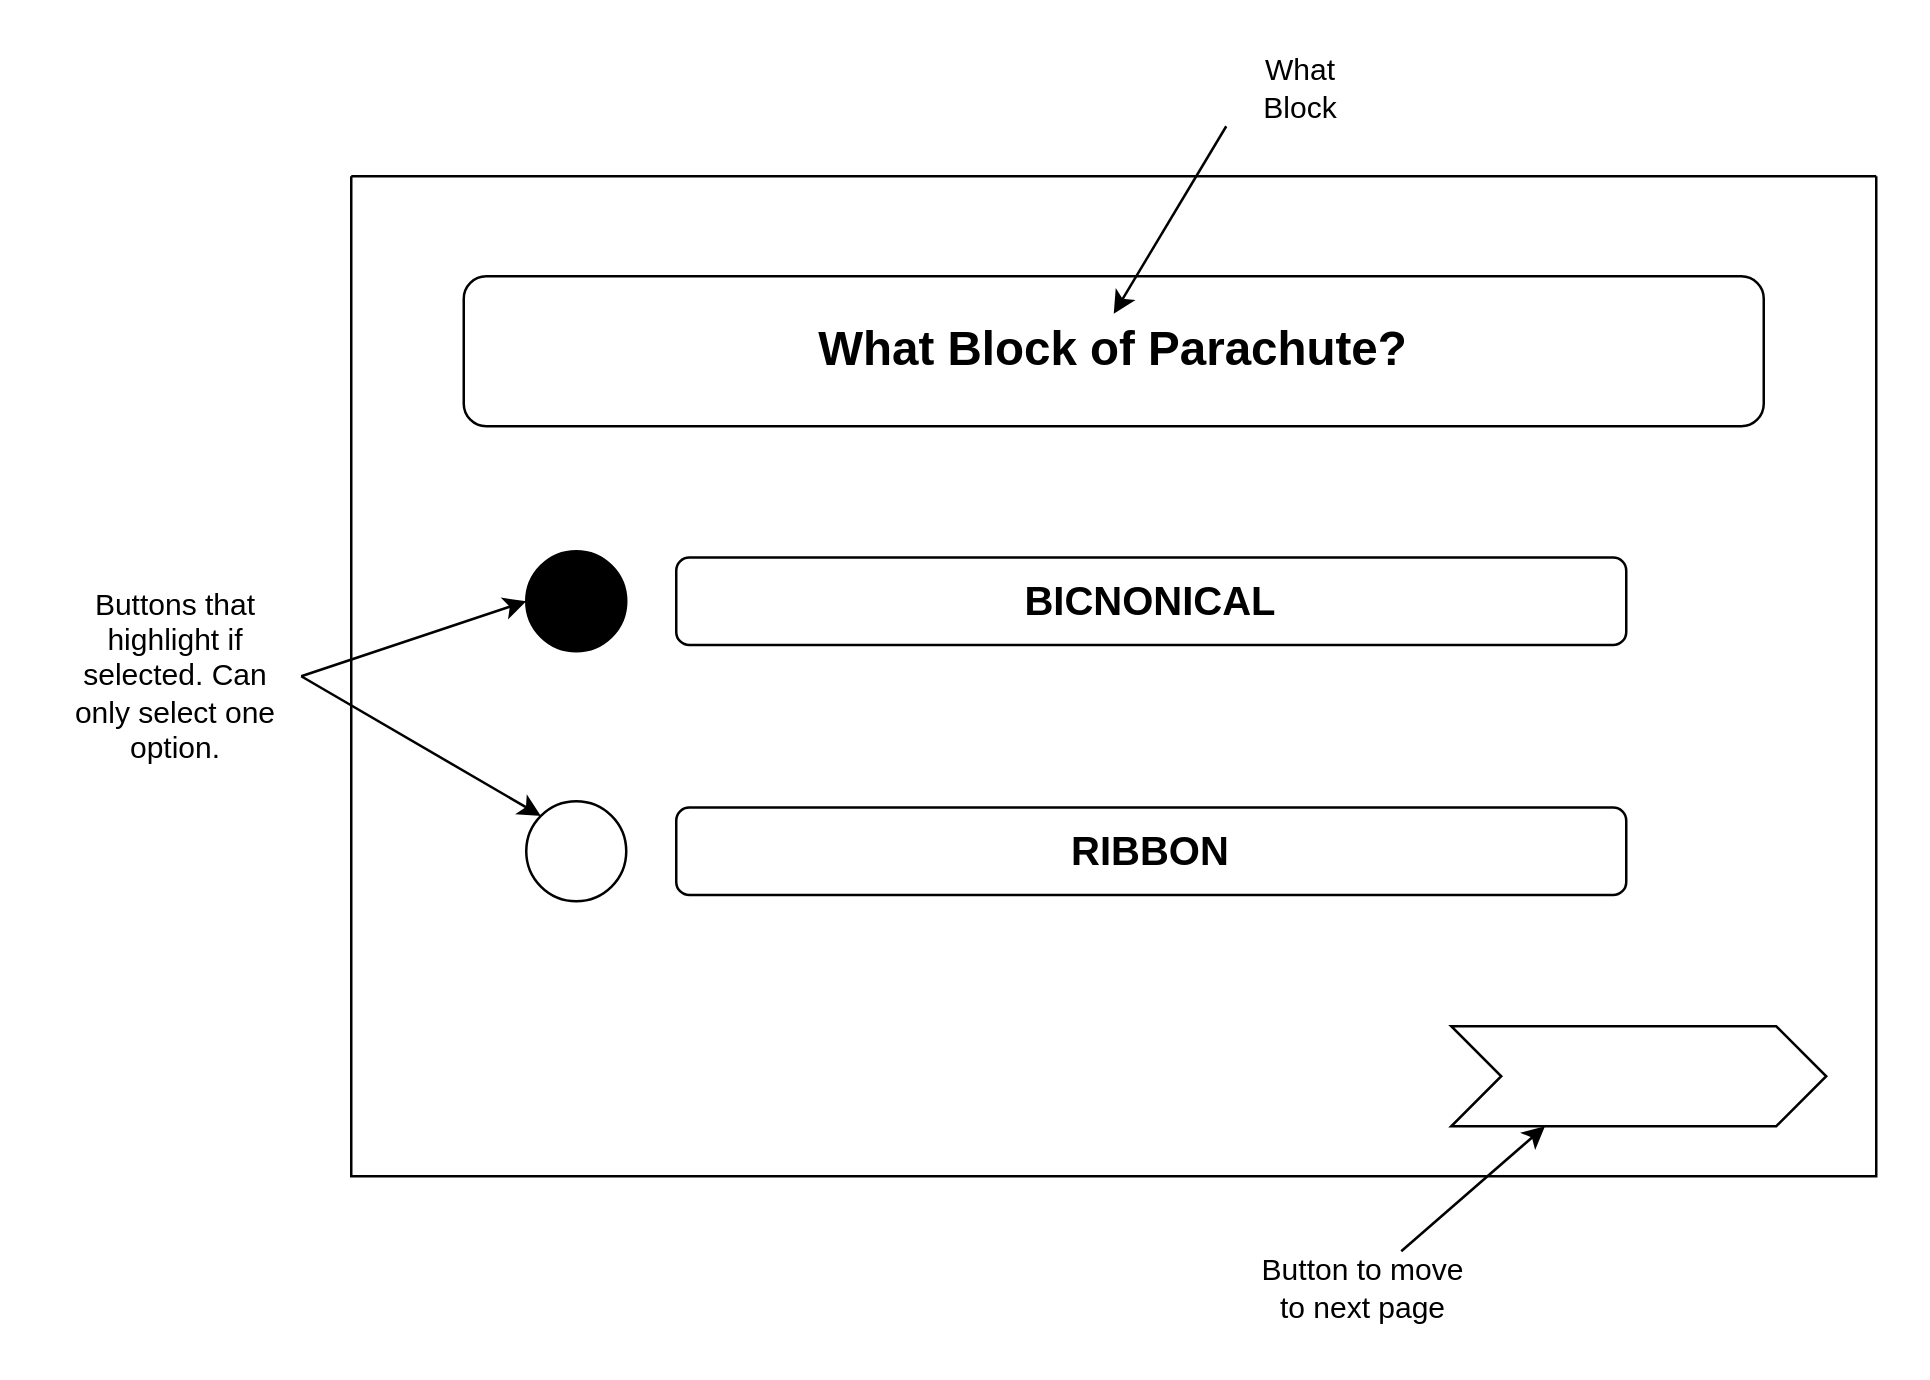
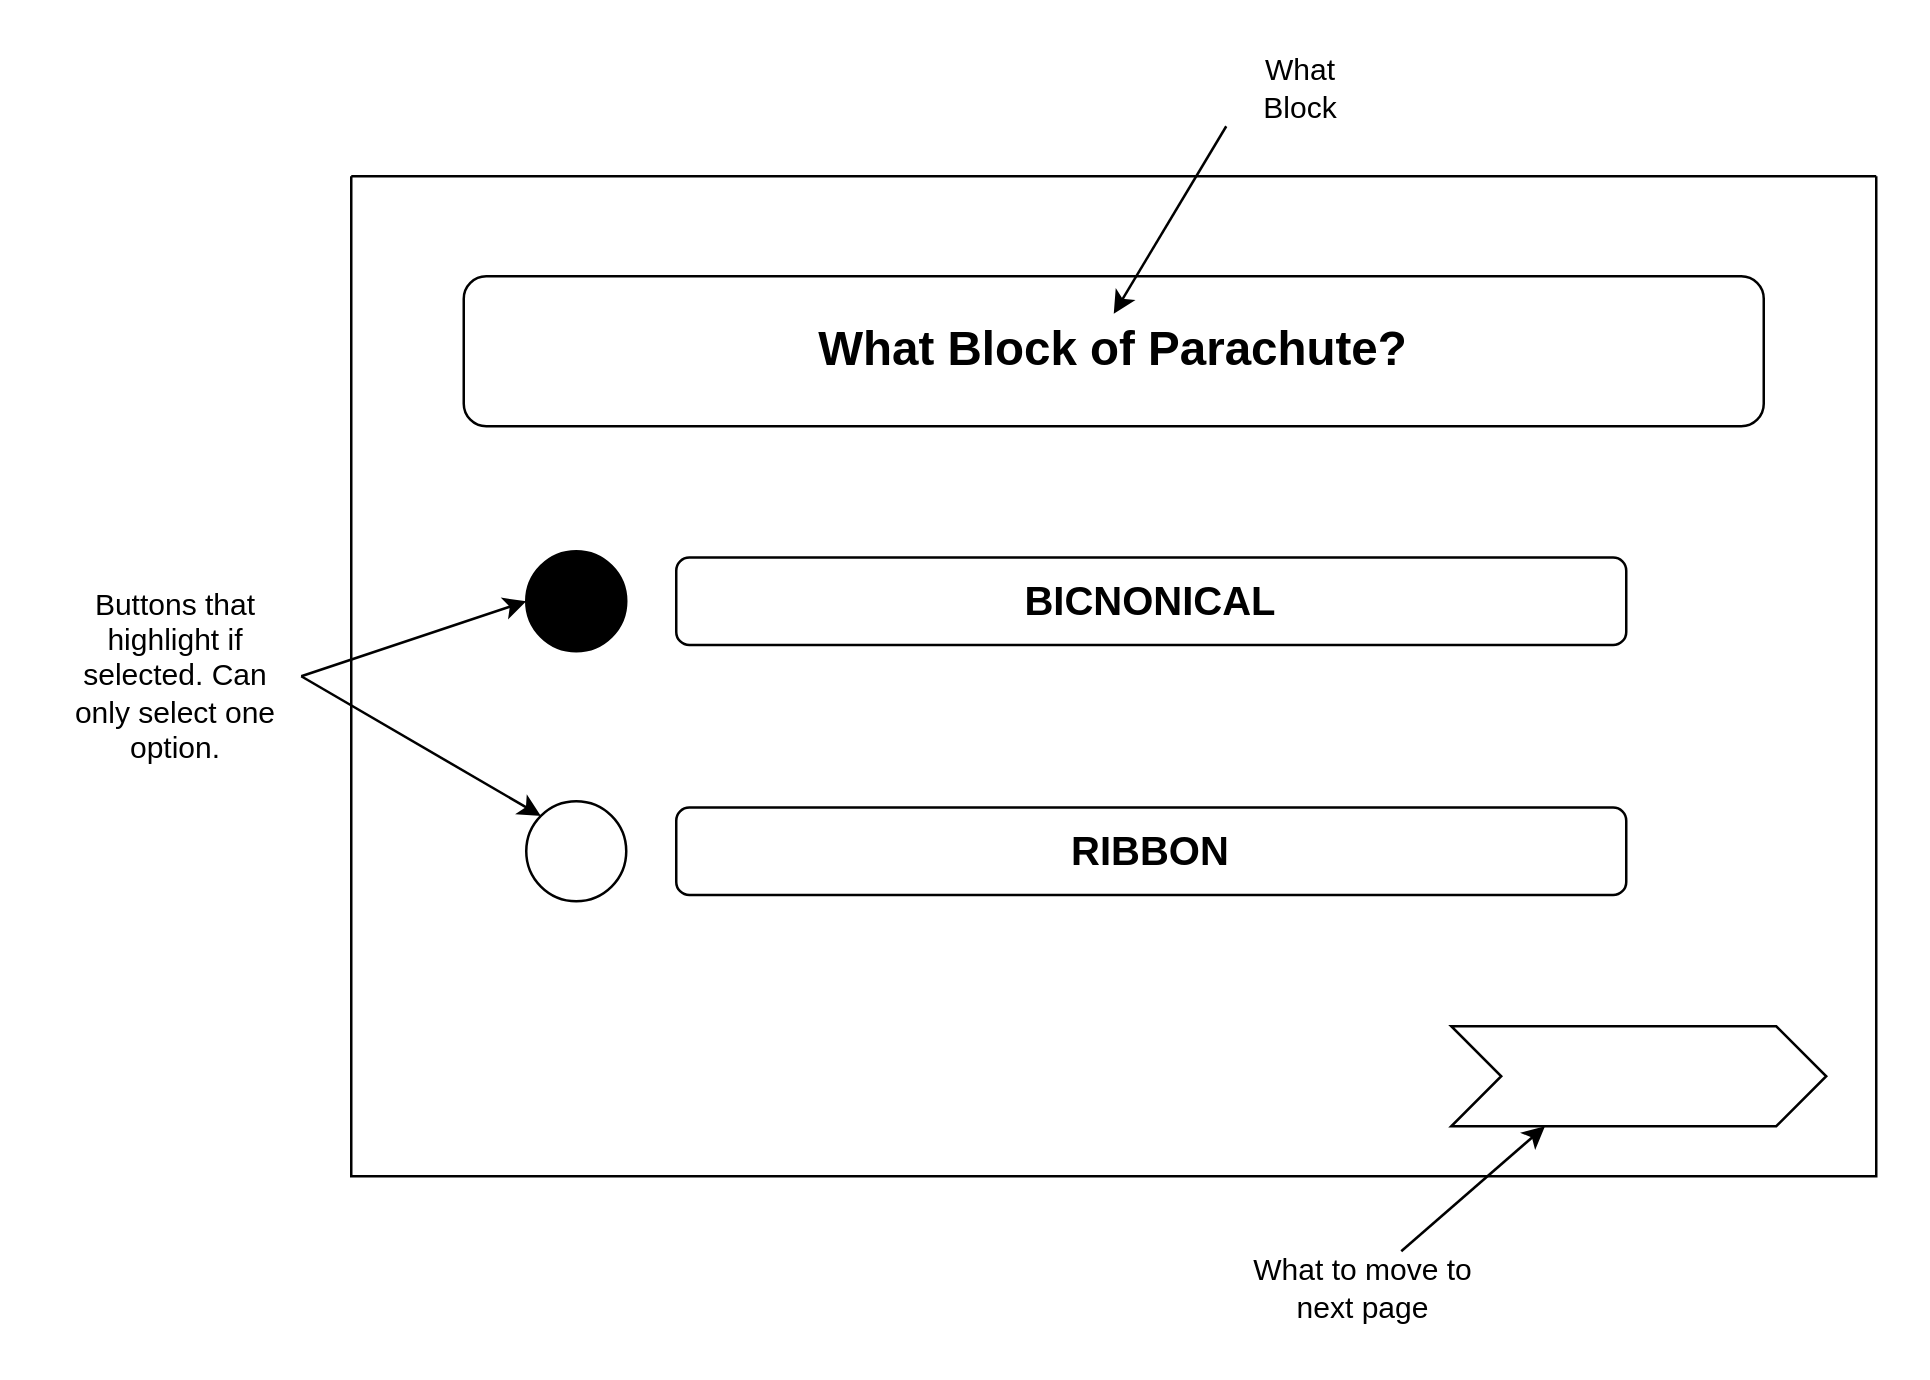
node "Button to move to next page": label "Button to move to next page" -> "What to move to next page"
